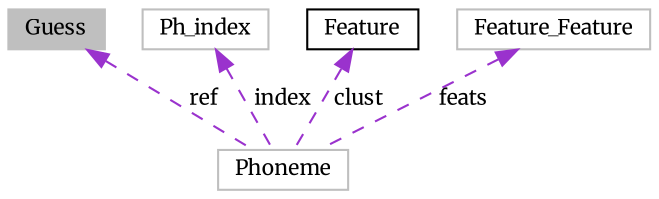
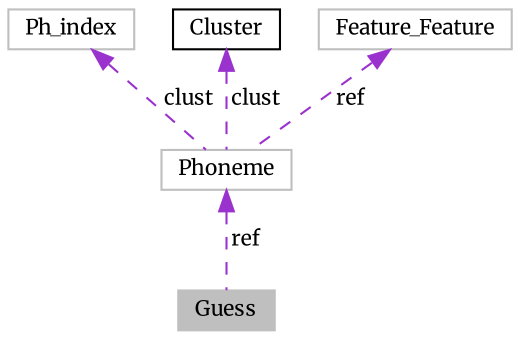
node "Feature": label "Feature" -> "Cluster"
edge "Phoneme" -> "Ph_index": label " index" -> " clust"
edge "Phoneme" -> "Feature_Feature": label " feats" -> " ref"
edge "Phoneme" -> "Guess": reversed
